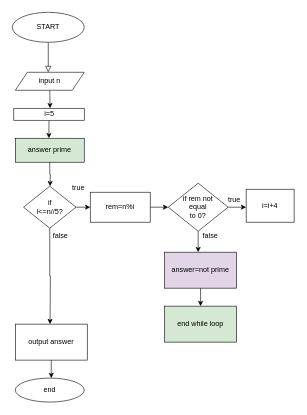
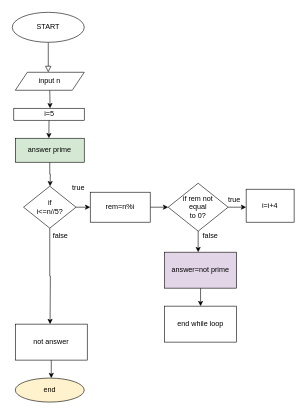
node "end while loop": fillcolor #d5e8d4 -> #ffffff
node "output answer": label "output answer" -> "not answer"
node "end": fillcolor #ffffff -> #fff2cc
